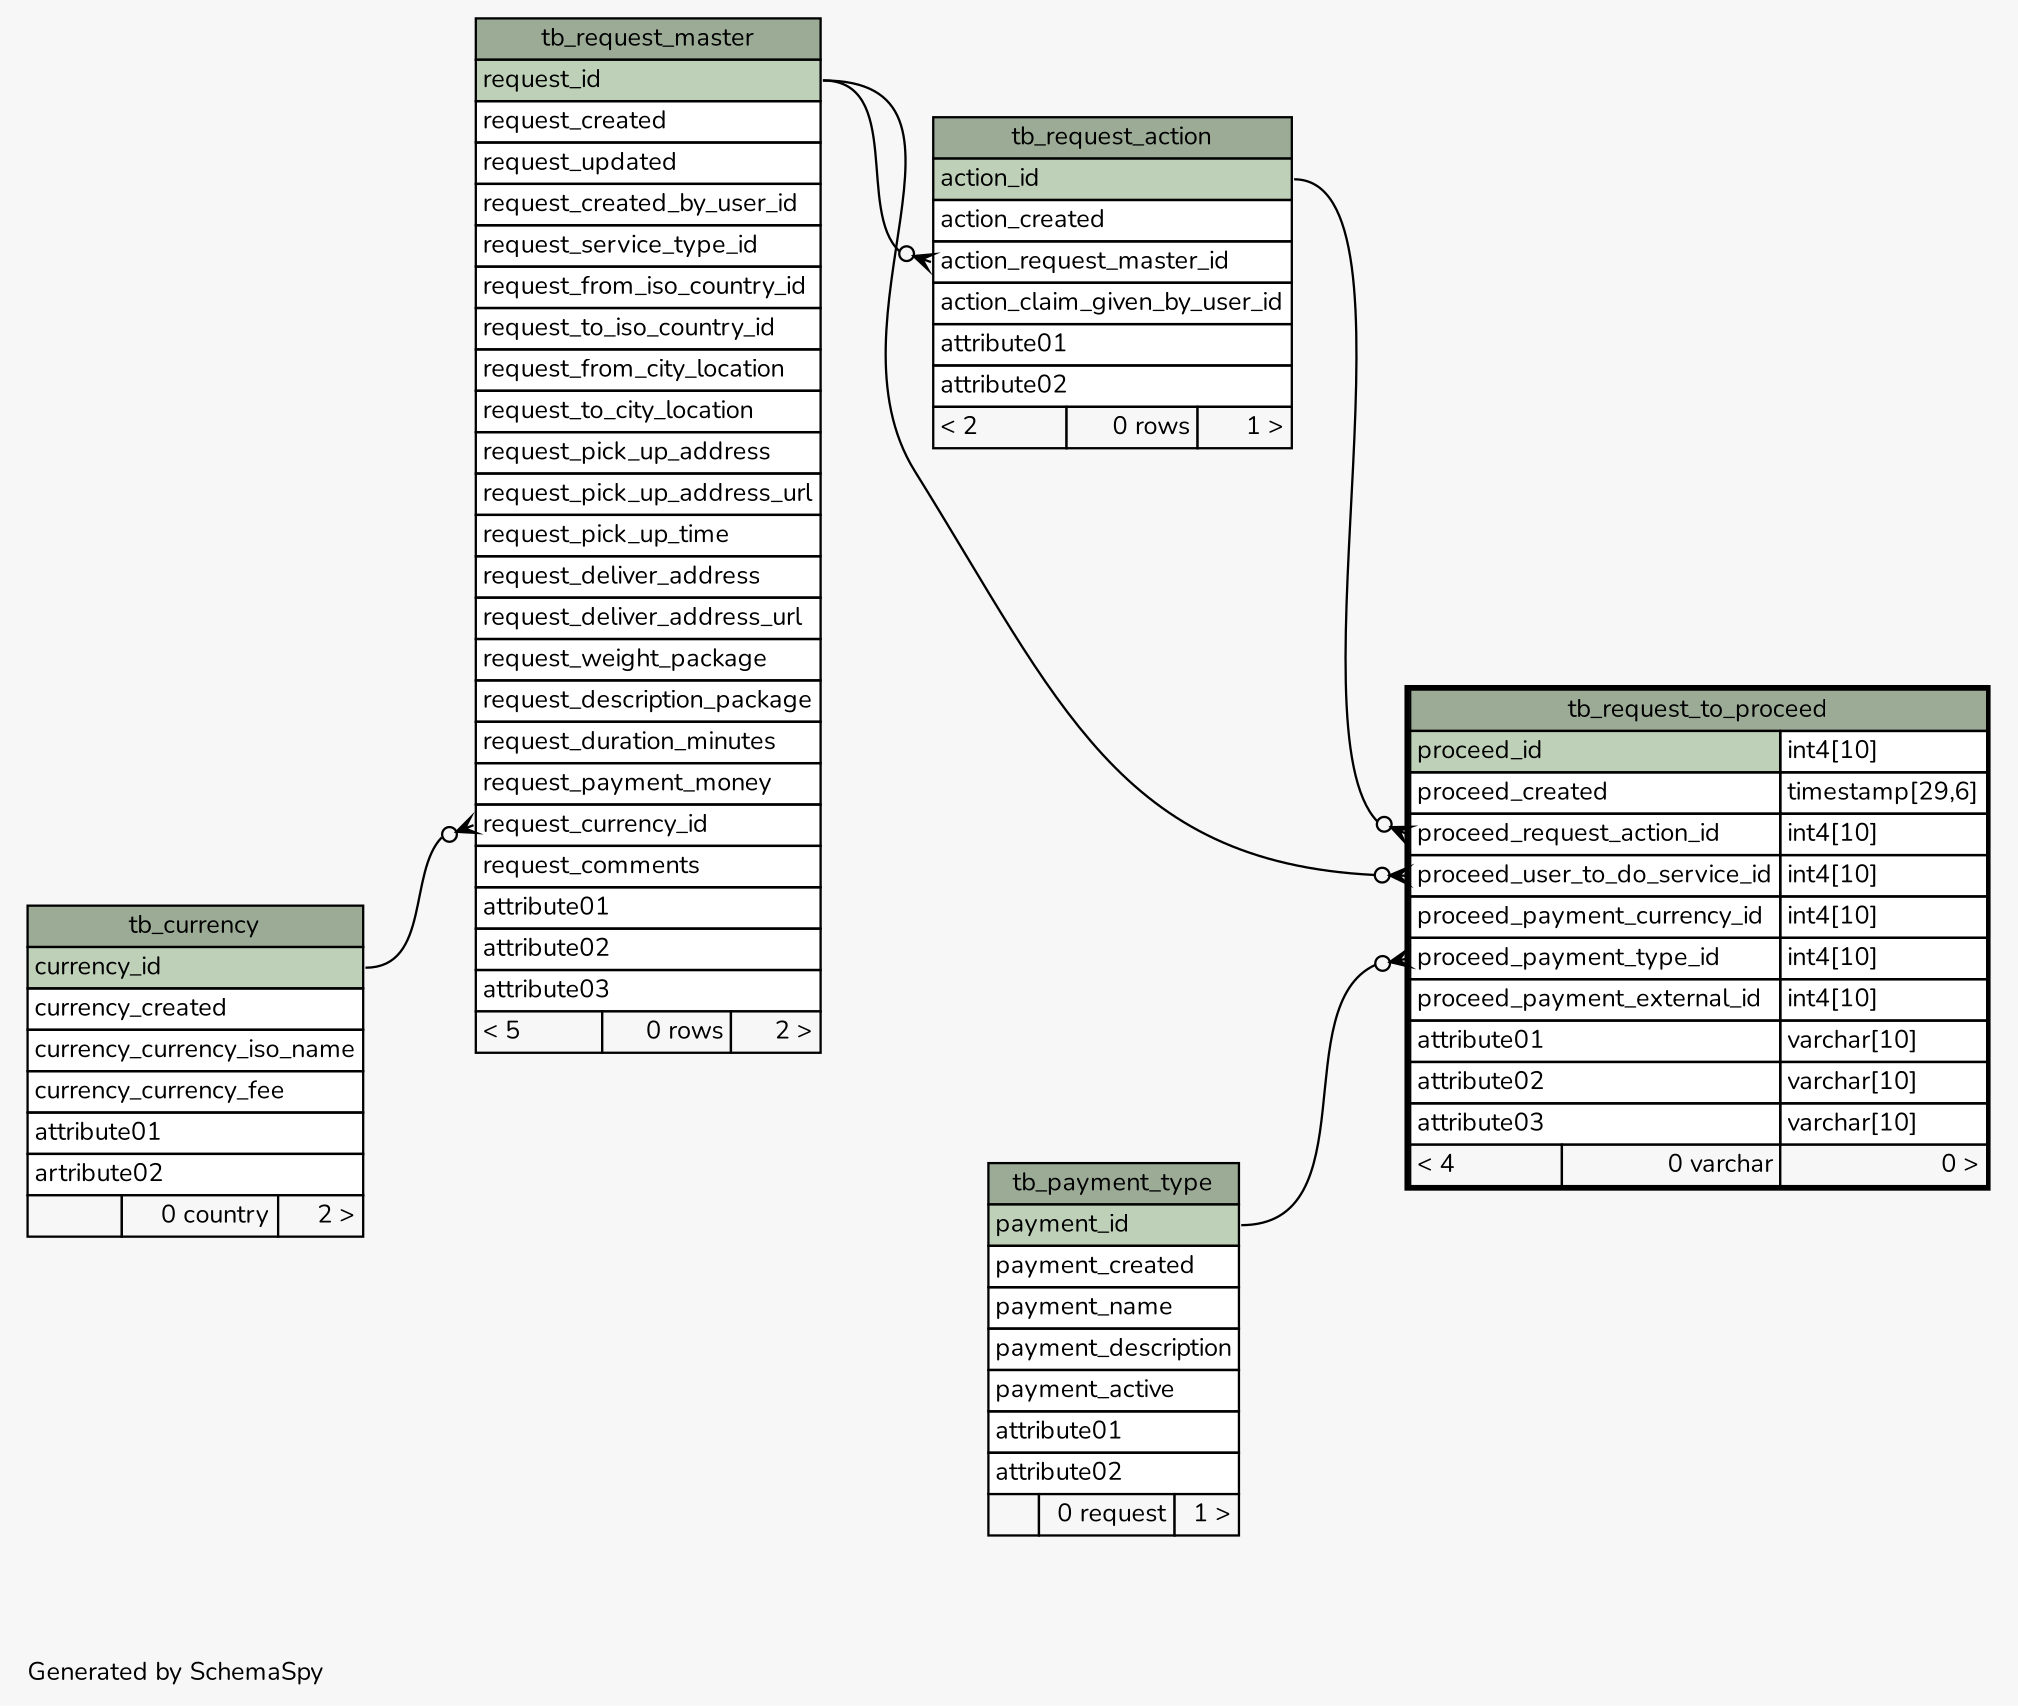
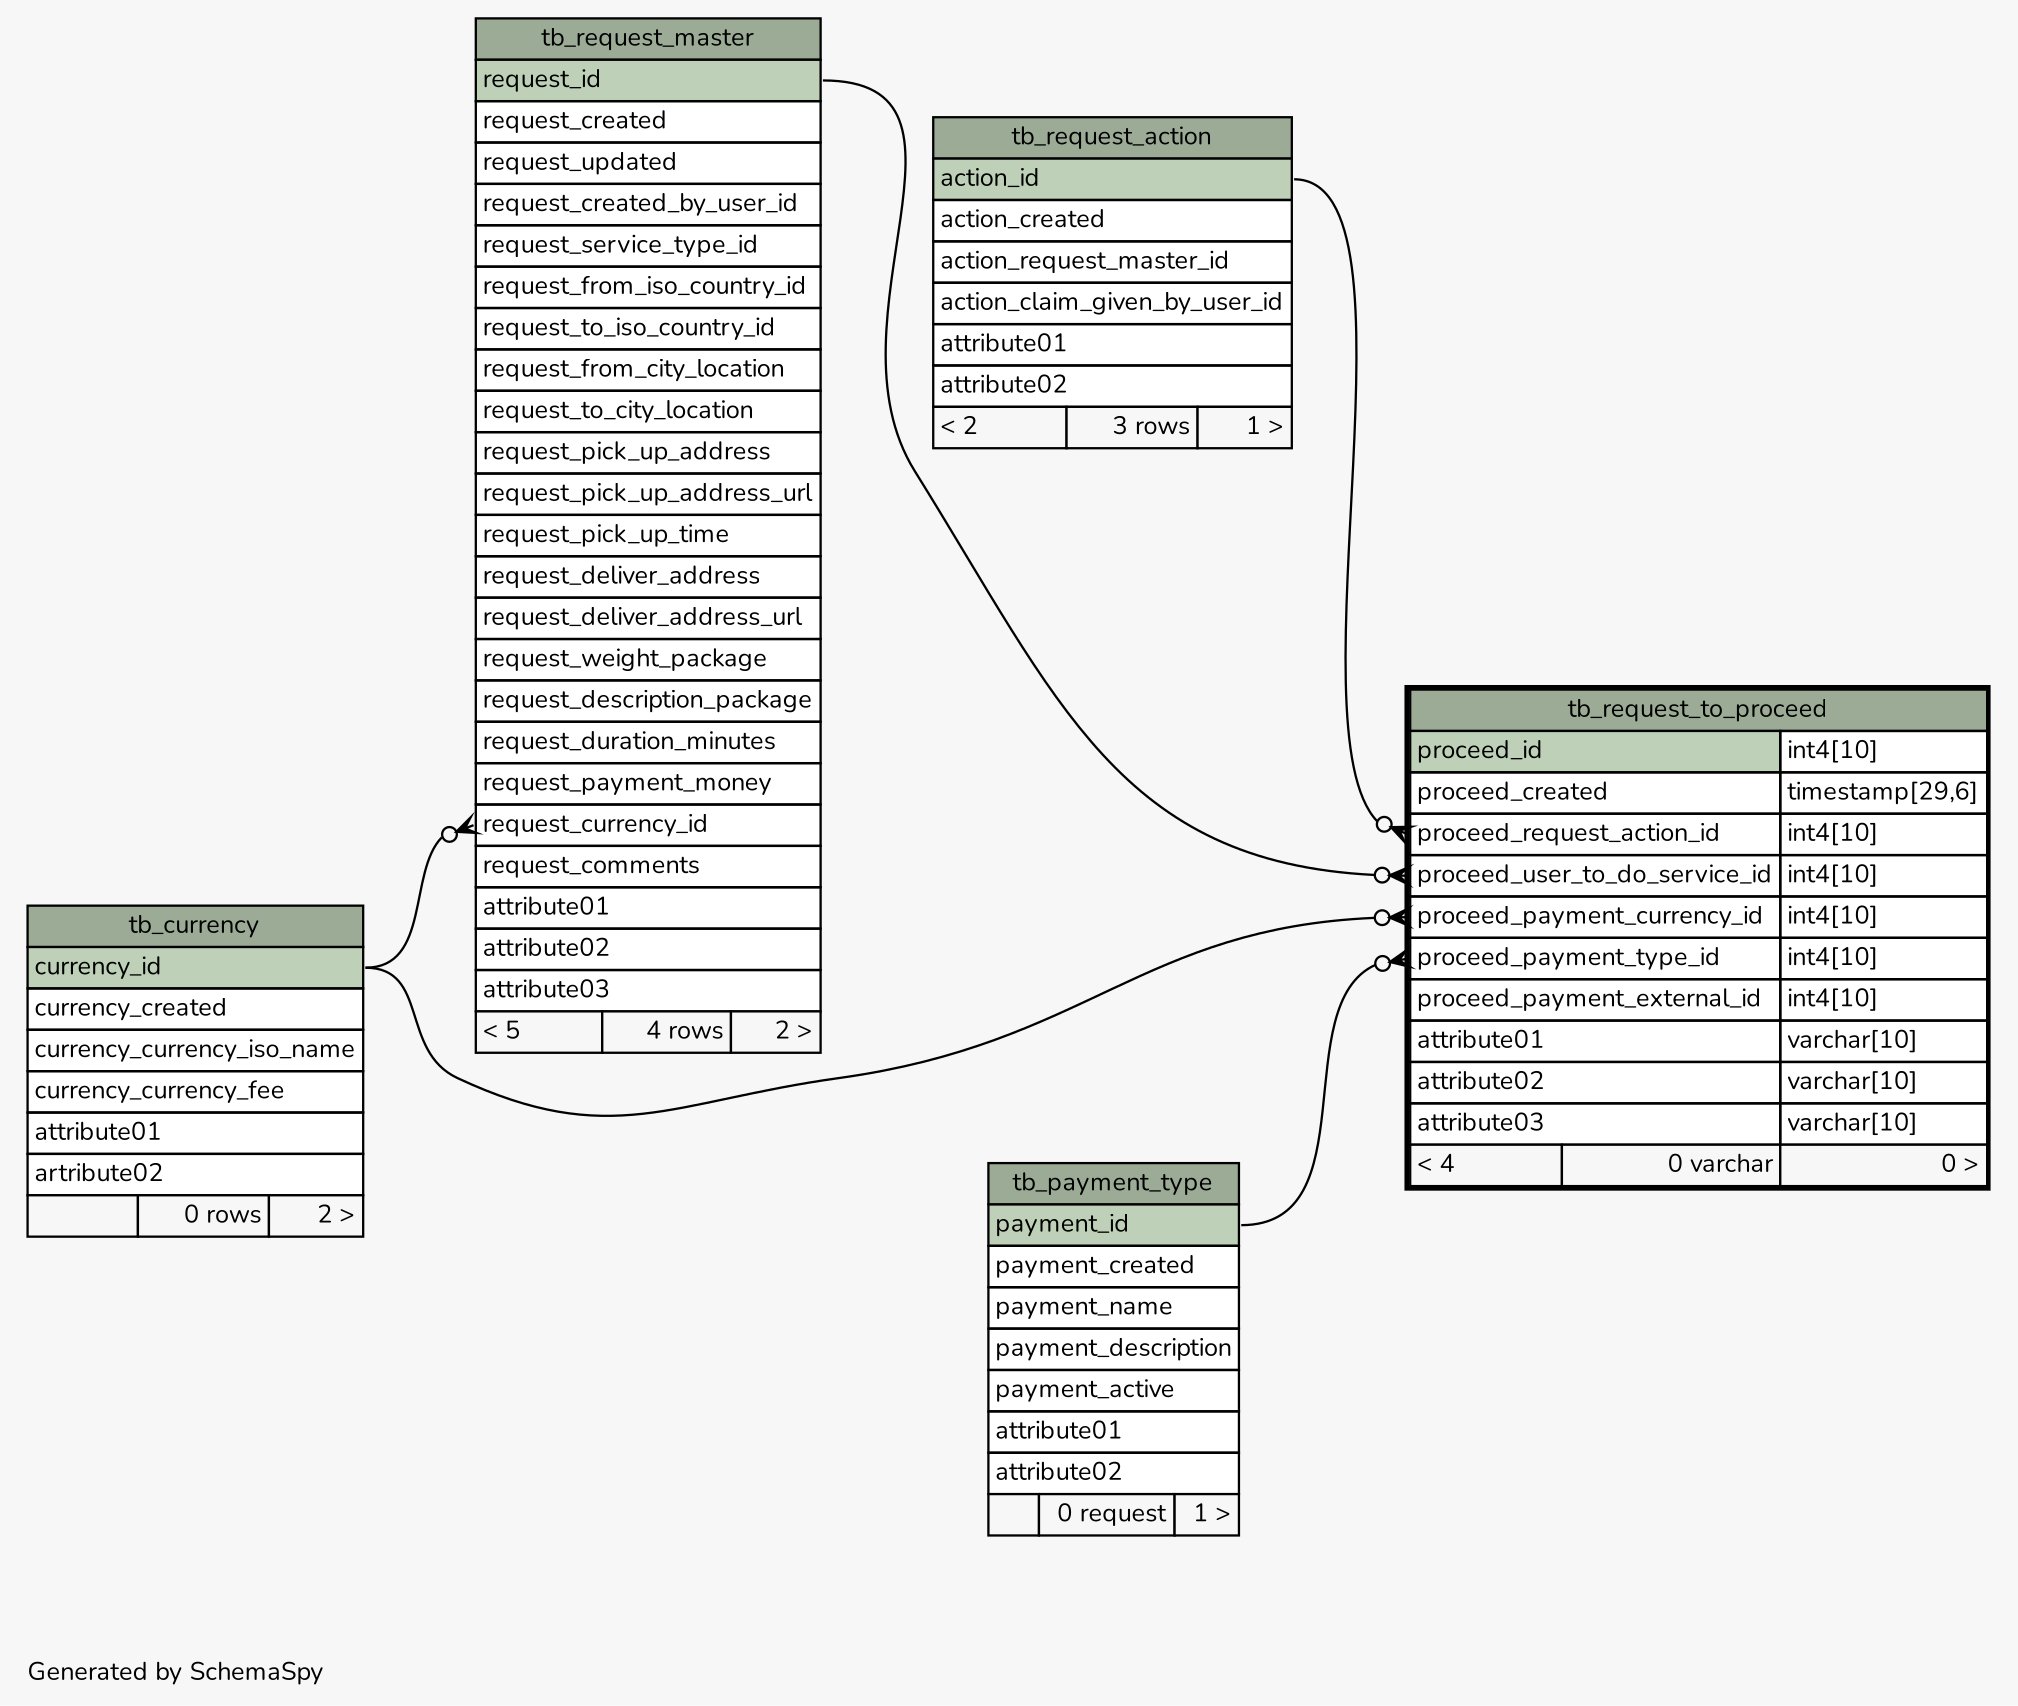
edge "tb_request_master" -> "tb_request_action": removed
node "tb_request_action": text "0 rows" -> "3 rows"
node "tb_request_master": text "0 rows" -> "4 rows"
edge "tb_currency" -> "tb_request_to_proceed": added
node "tb_currency": text "0 country" -> "0 rows"
